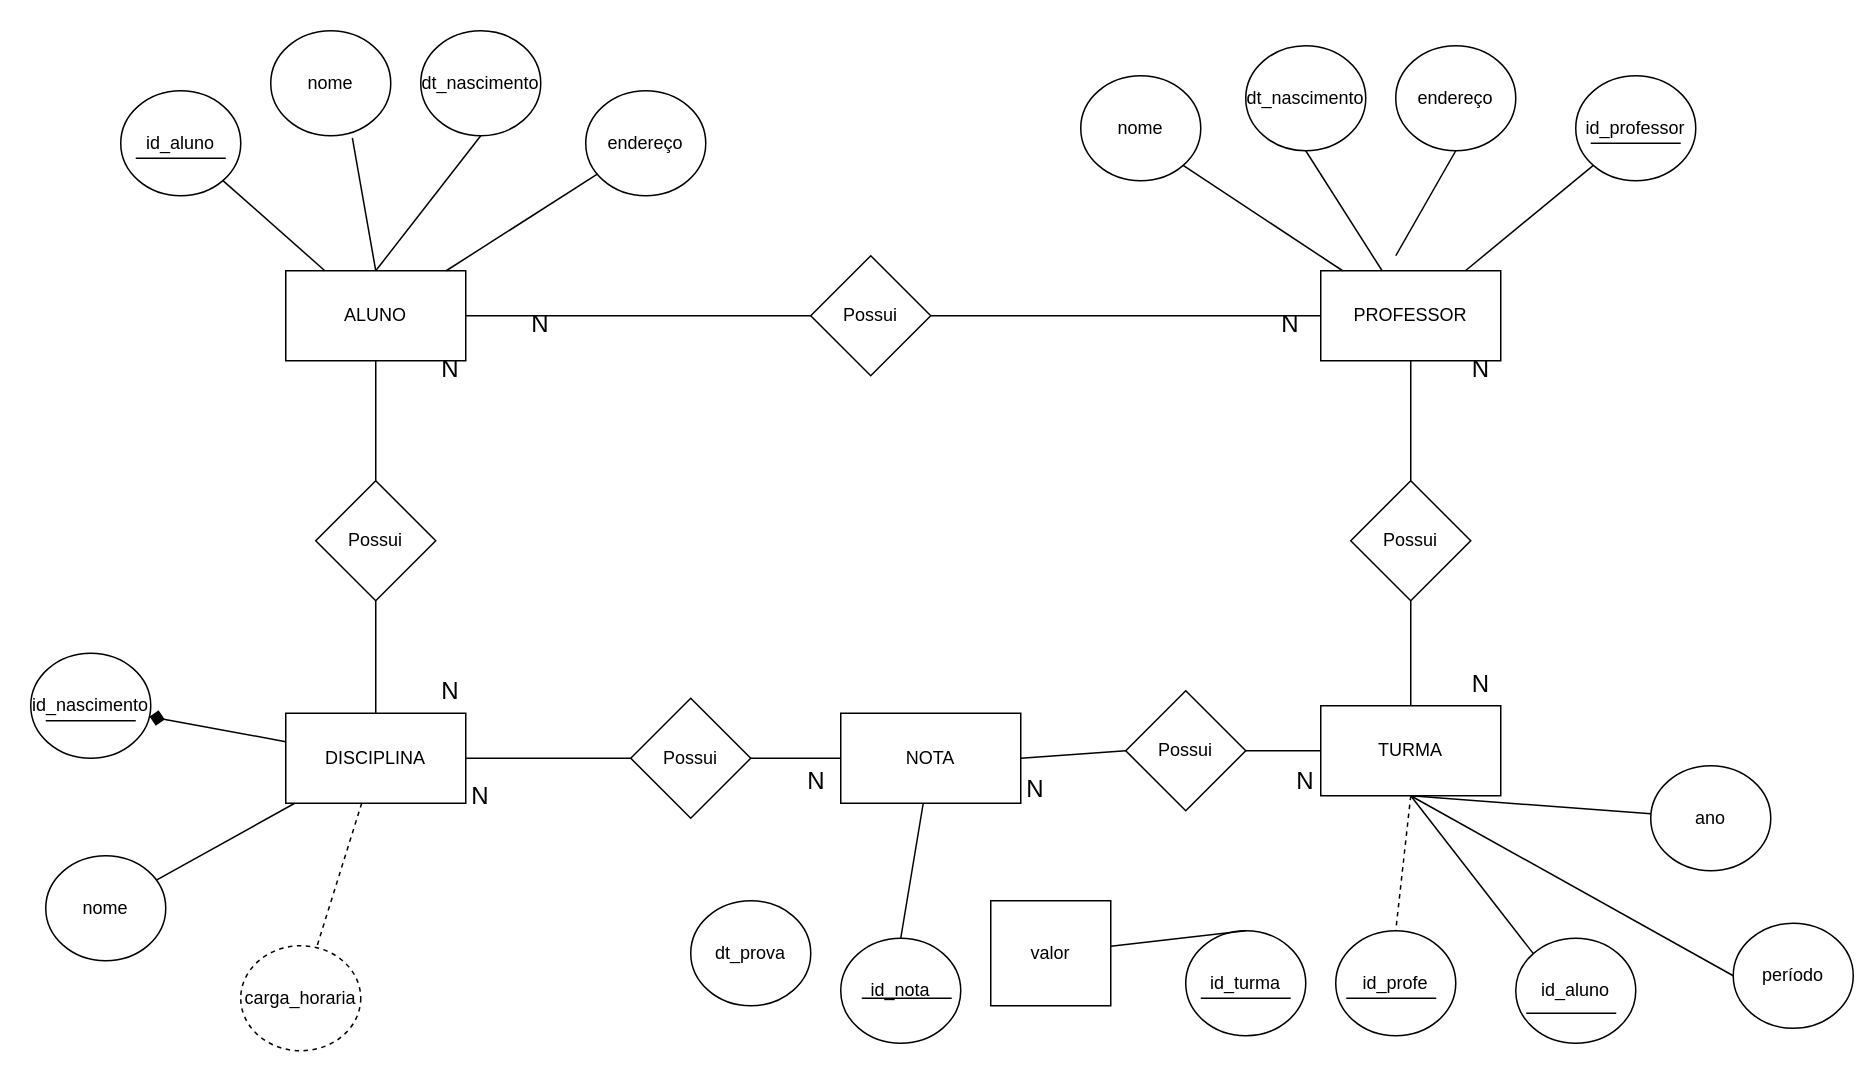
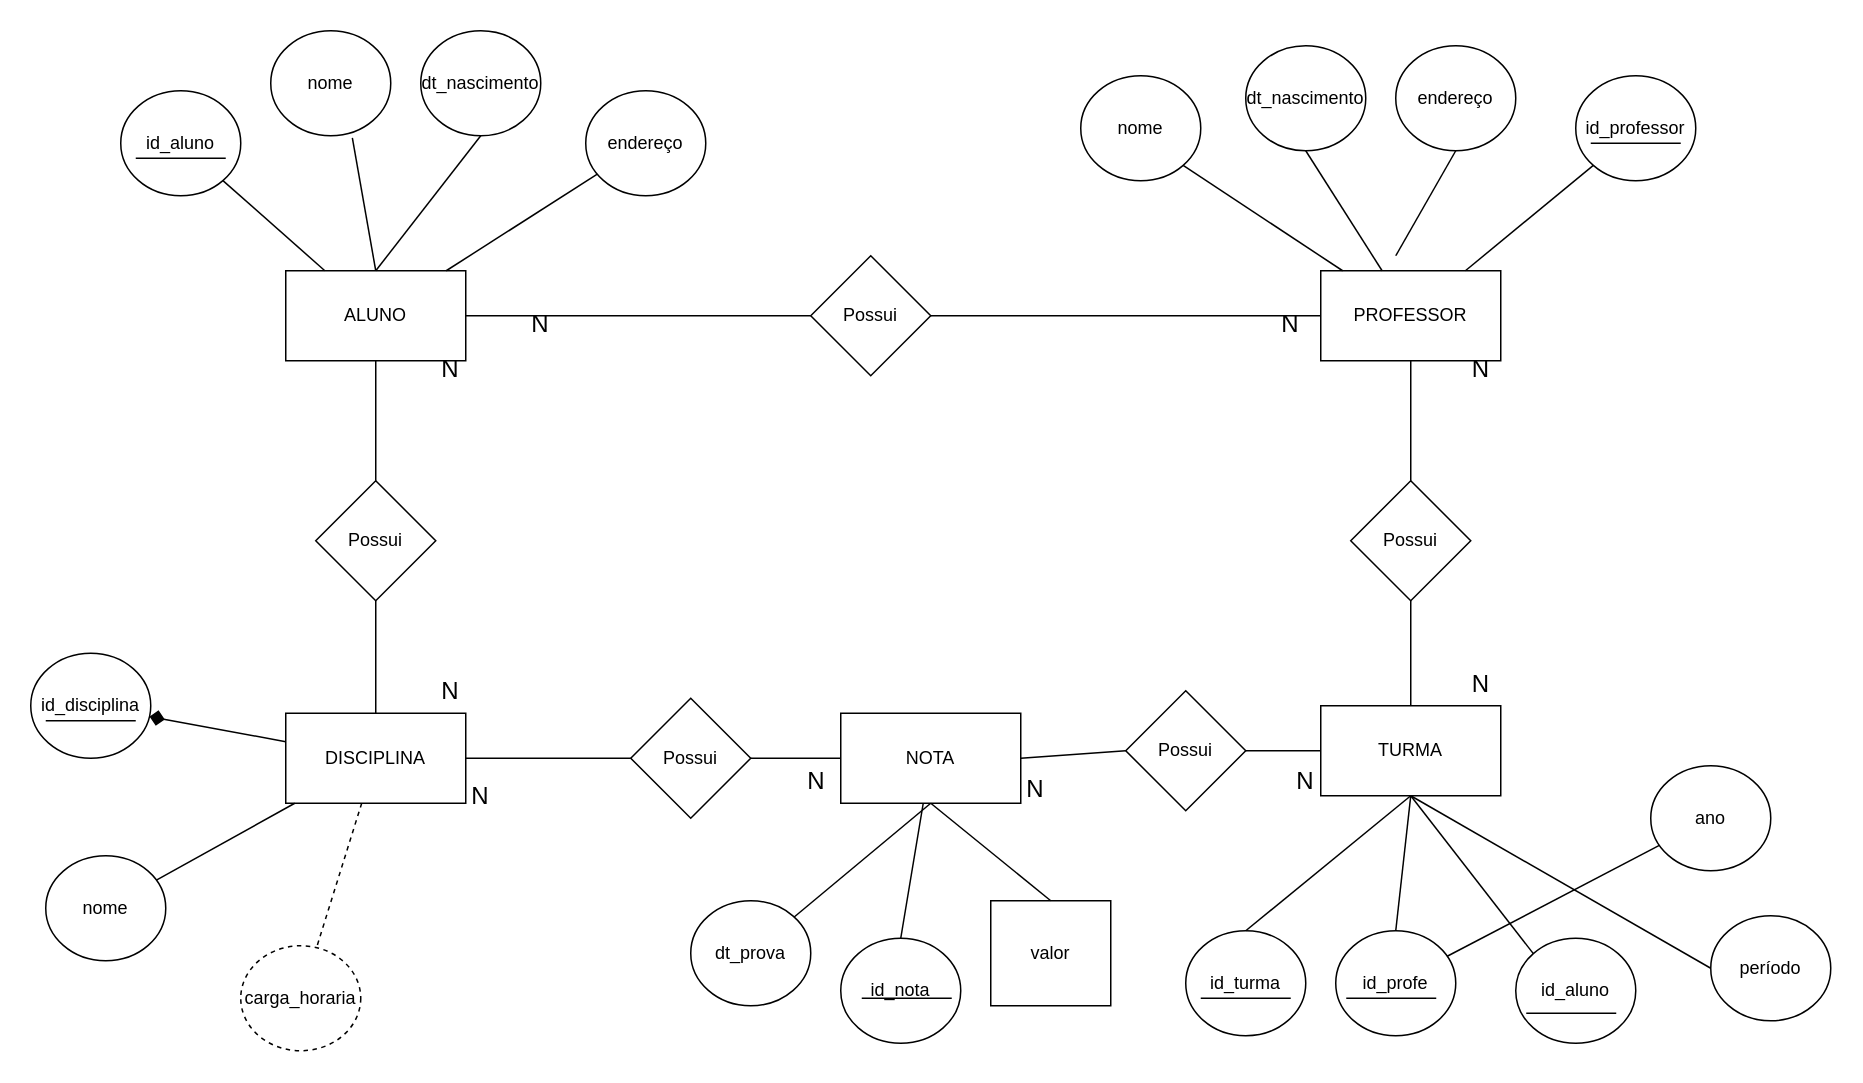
node "id_nascimento": label "id_nascimento" -> "id_disciplina"
edge "TURMA" -- "ano": now "id_profe" -- "ano"
edge "NOTA" -- "valor": added
edge "NOTA" -- "dt_prova": added
edge "TURMA" -- "id_profe": style dashed -> solid
edge "valor" -- "id_turma": now "TURMA" -- "id_turma"
node "período": moved (1793, 976) -> (1771, 968)
